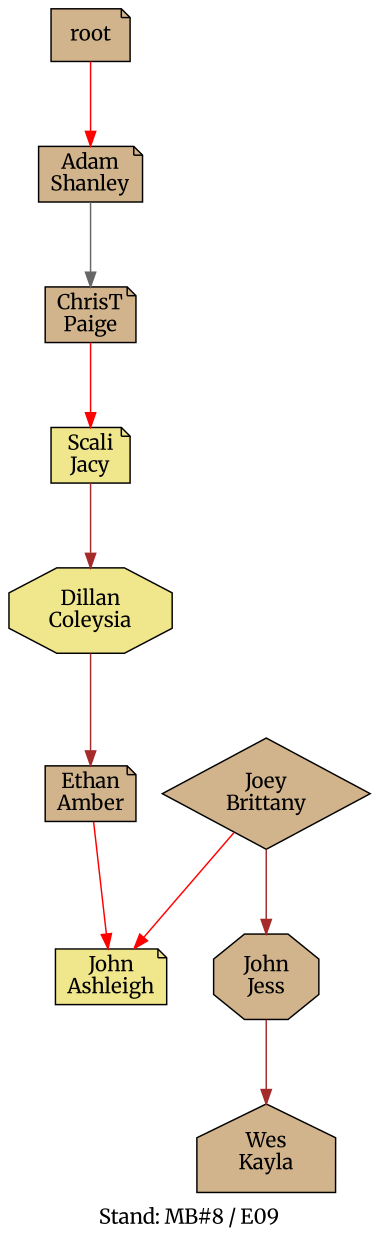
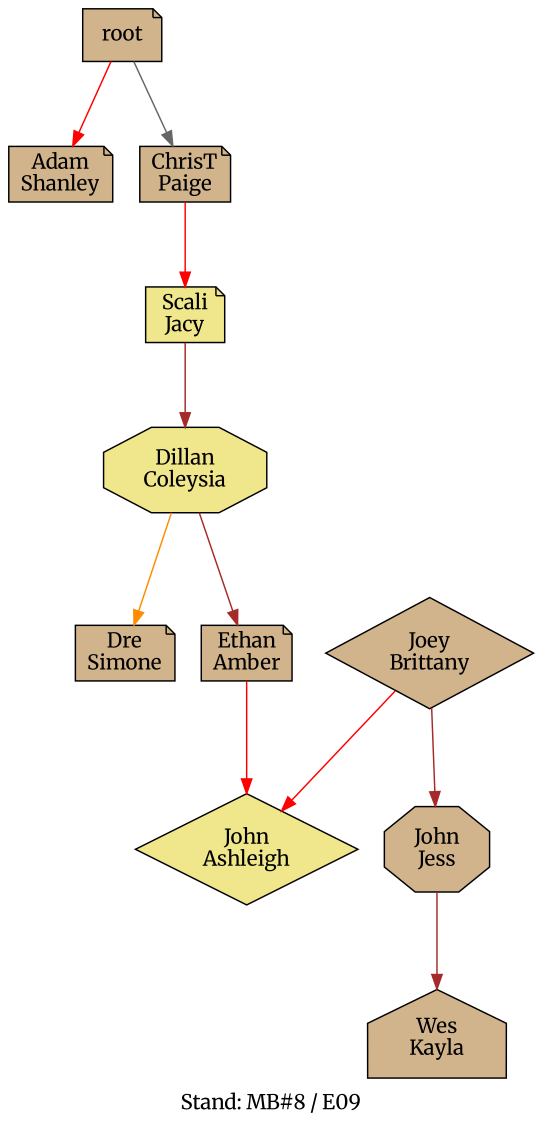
edge "Adam Shanley" -> "ChrisT Paige": now "root" -> "ChrisT Paige"
node "Dre Simone": added
node "John Ashleigh": shape note -> diamond
